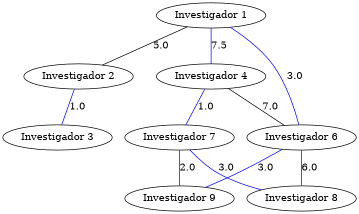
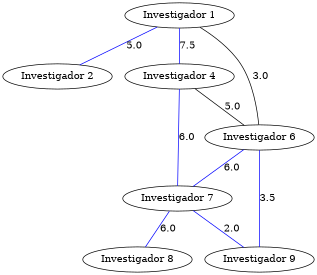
edge "Investigador 1" -- "Investigador 2": color black -> blue
edge "Investigador 1" -- "Investigador 6": color blue -> black
edge "Investigador 4" -- "Investigador 7": label "1.0" -> "6.0"
edge "Investigador 4" -- "Investigador 6": label "7.0" -> "5.0"
node "Investigador 3": removed
edge "Investigador 7" -- "Investigador 8": label "3.0" -> "6.0"
edge "Investigador 6" -- "Investigador 9": label "3.0" -> "3.5"
edge "Investigador 6" -- "Investigador 8": now "Investigador 6" -- "Investigador 7"
